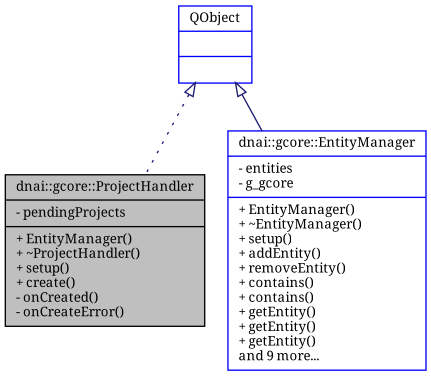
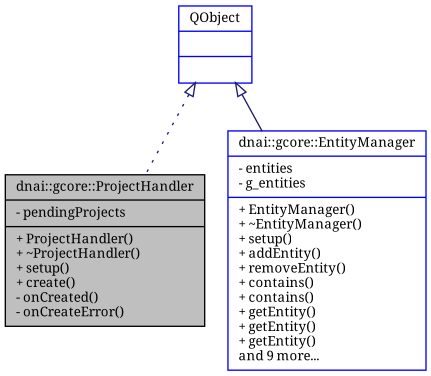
node "dnai::gcore::EntityManager": text "- g_gcore" -> "- g_entities"
node "dnai::gcore::ProjectHandler": text "+ EntityManager()" -> "+ ProjectHandler()"
